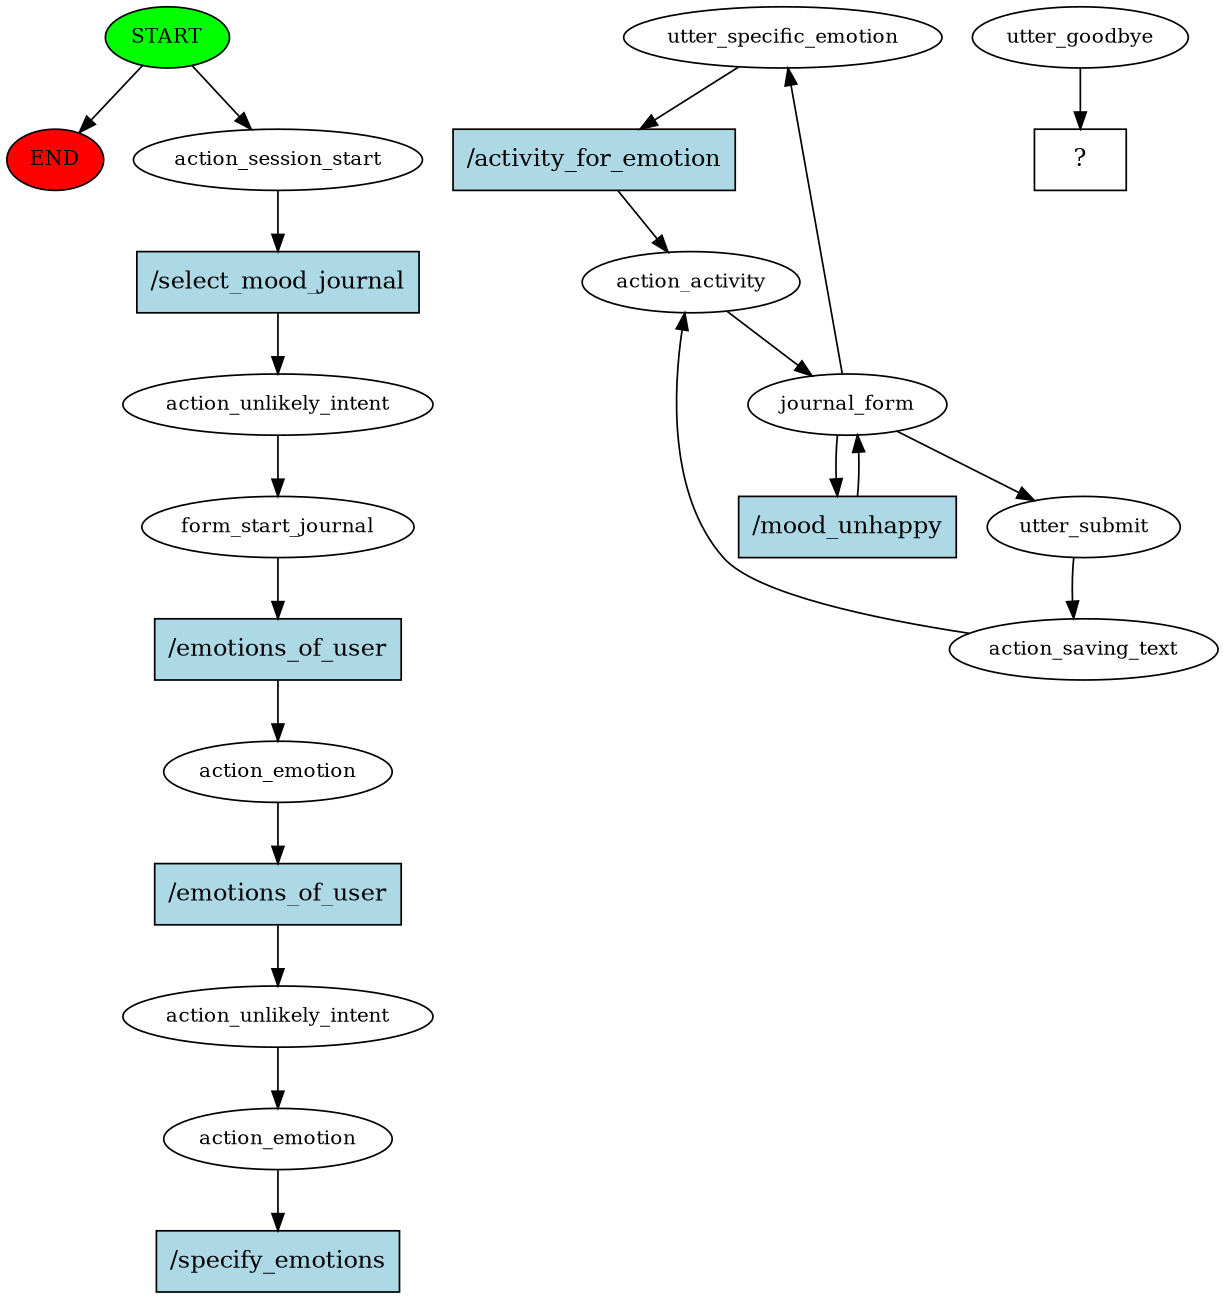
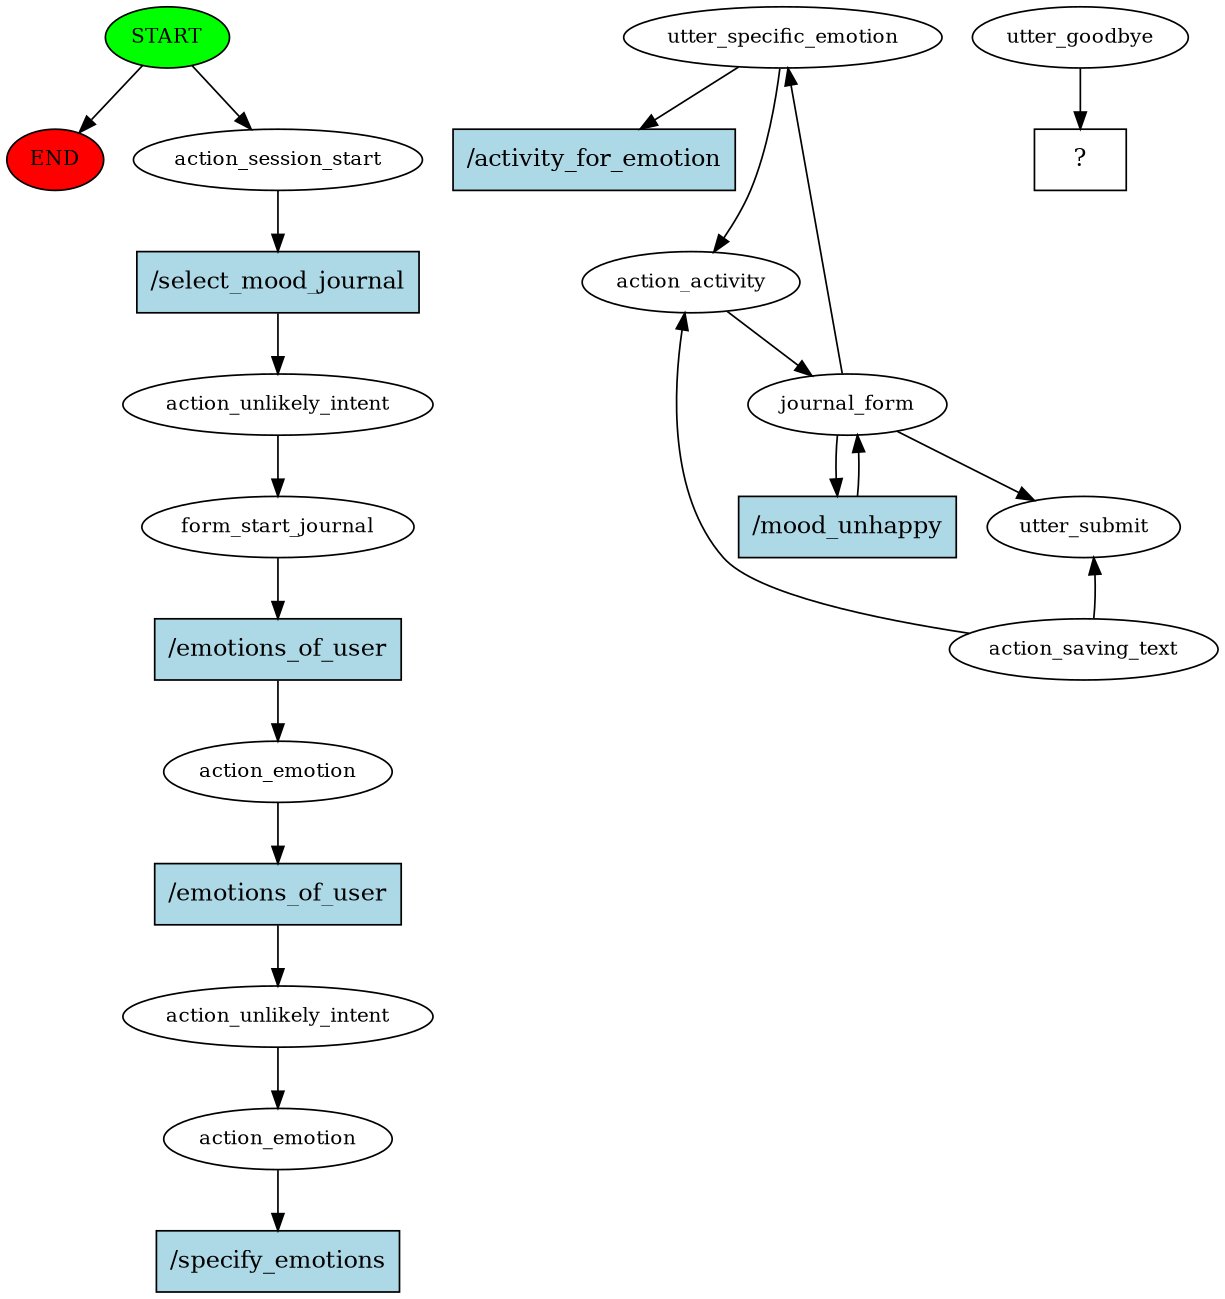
edge "/activity_for_emotion" -> "action_activity": now "utter_specific_emotion" -> "action_activity"
edge "utter_submit" -> "action_saving_text": reversed
